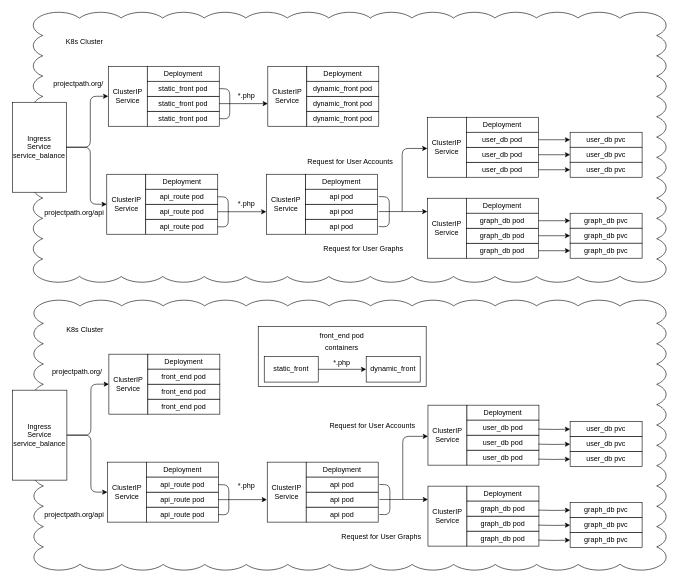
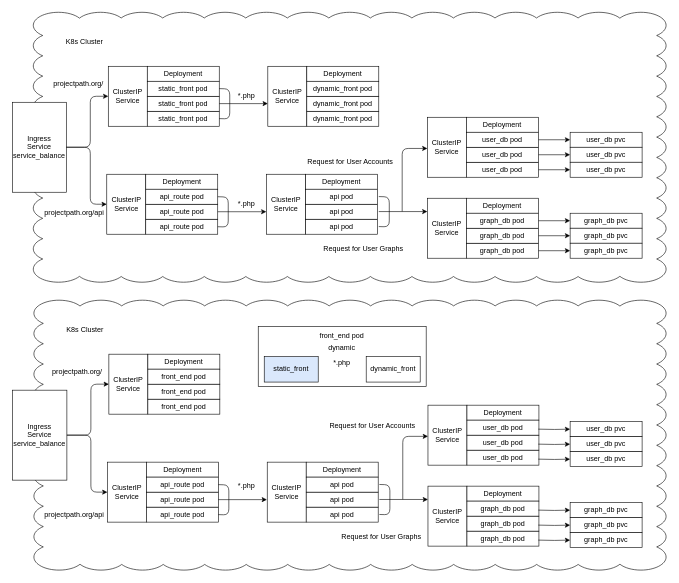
node "containers": label "containers" -> "dynamic"
node "static_front": fillcolor #ffffff -> #dae8fc
edge "static_front" -> "dynamic_front": removed
